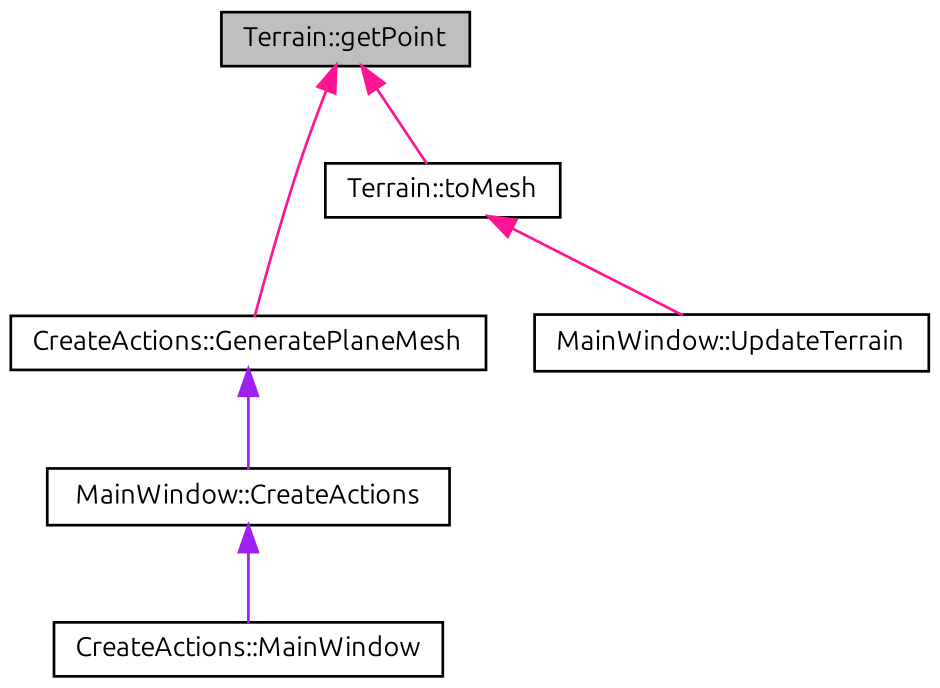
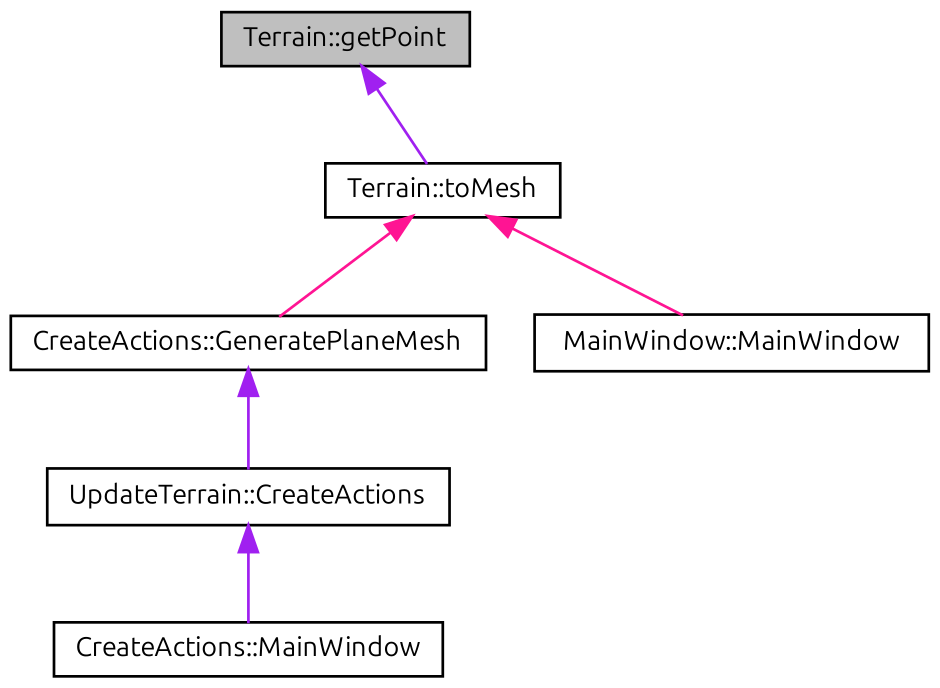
edge "Terrain::toMesh" -> "Terrain::getPoint": color deeppink -> purple
edge "CreateActions::GeneratePlaneMesh" -> "Terrain::getPoint": now "CreateActions::GeneratePlaneMesh" -> "Terrain::toMesh"
node "MainWindow::UpdateTerrain": label "MainWindow::UpdateTerrain" -> "MainWindow::MainWindow"
node "MainWindow::CreateActions": label "MainWindow::CreateActions" -> "UpdateTerrain::CreateActions"
